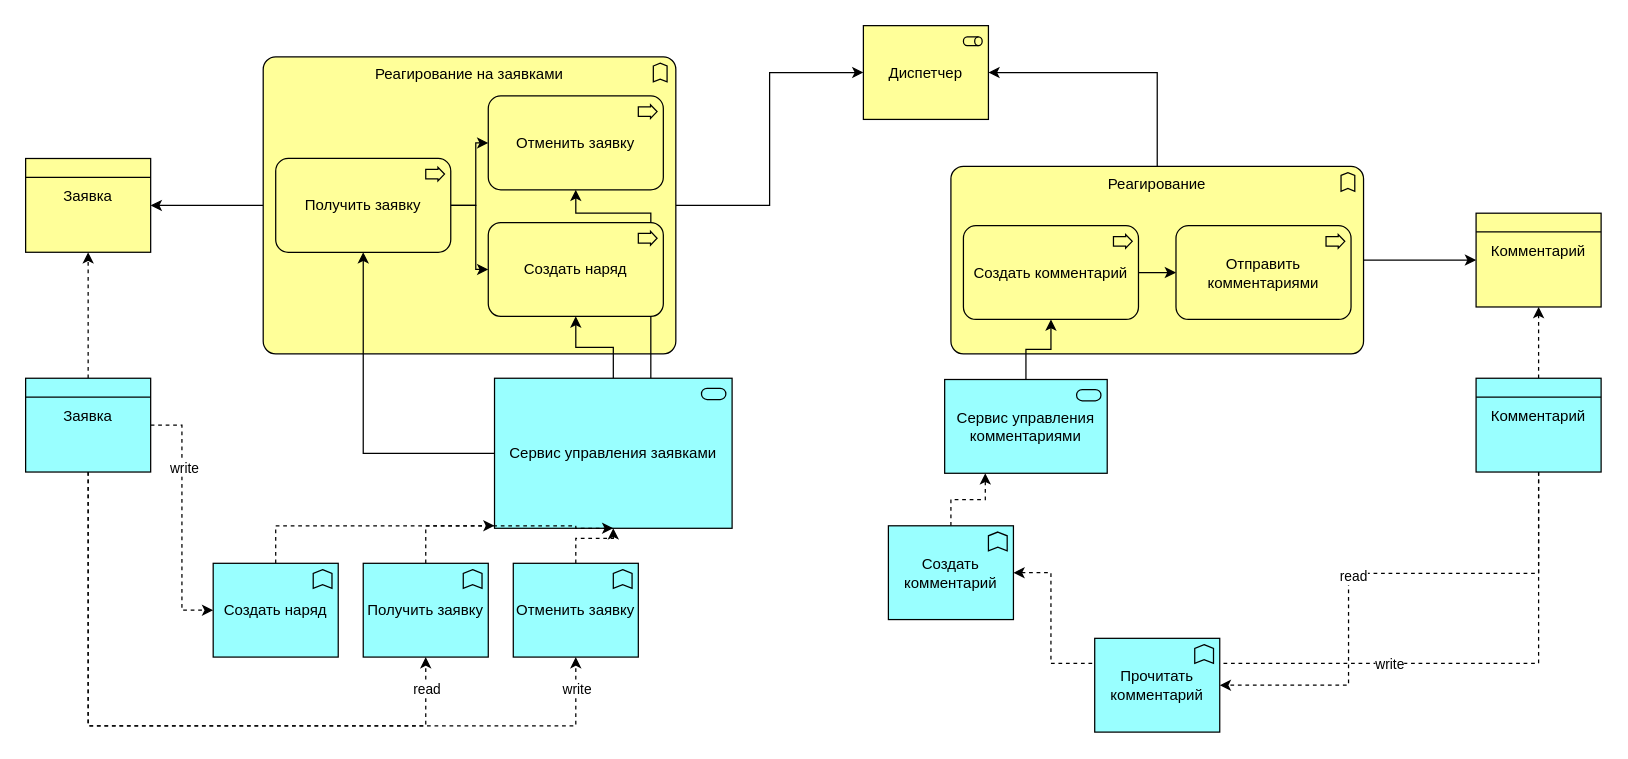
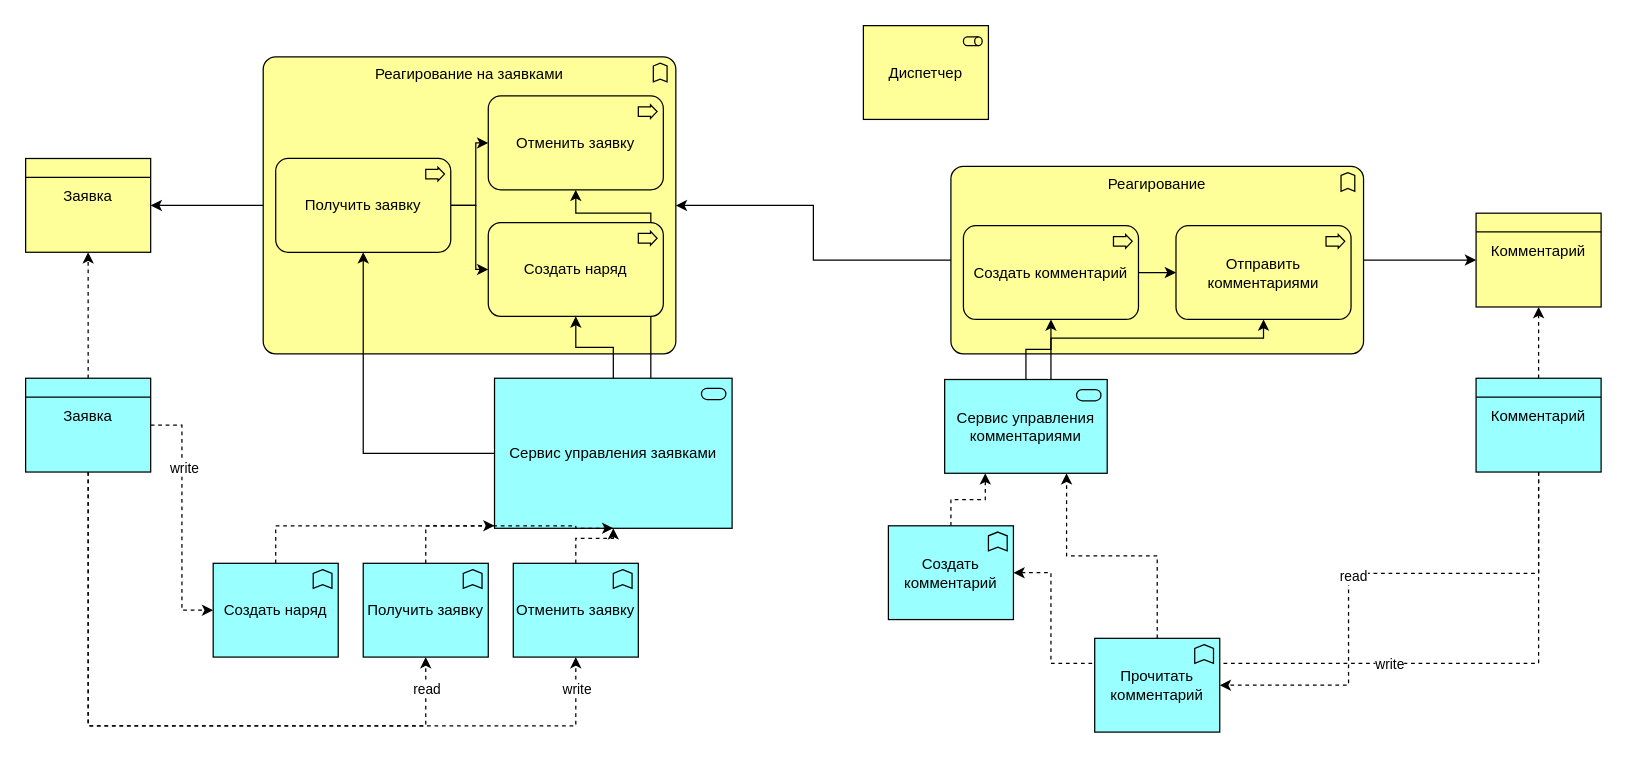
edge "Реагирование" -> "Диспетчер": now "Реагирование" -> "Реагирование на заявками"
edge "Реагирование на заявками" -> "Диспетчер": removed
edge "Сервис управления комментариями" -> "Отправить комментариями": added
edge "Прочитать комментарий" -> "Сервис управления комментариями": added
